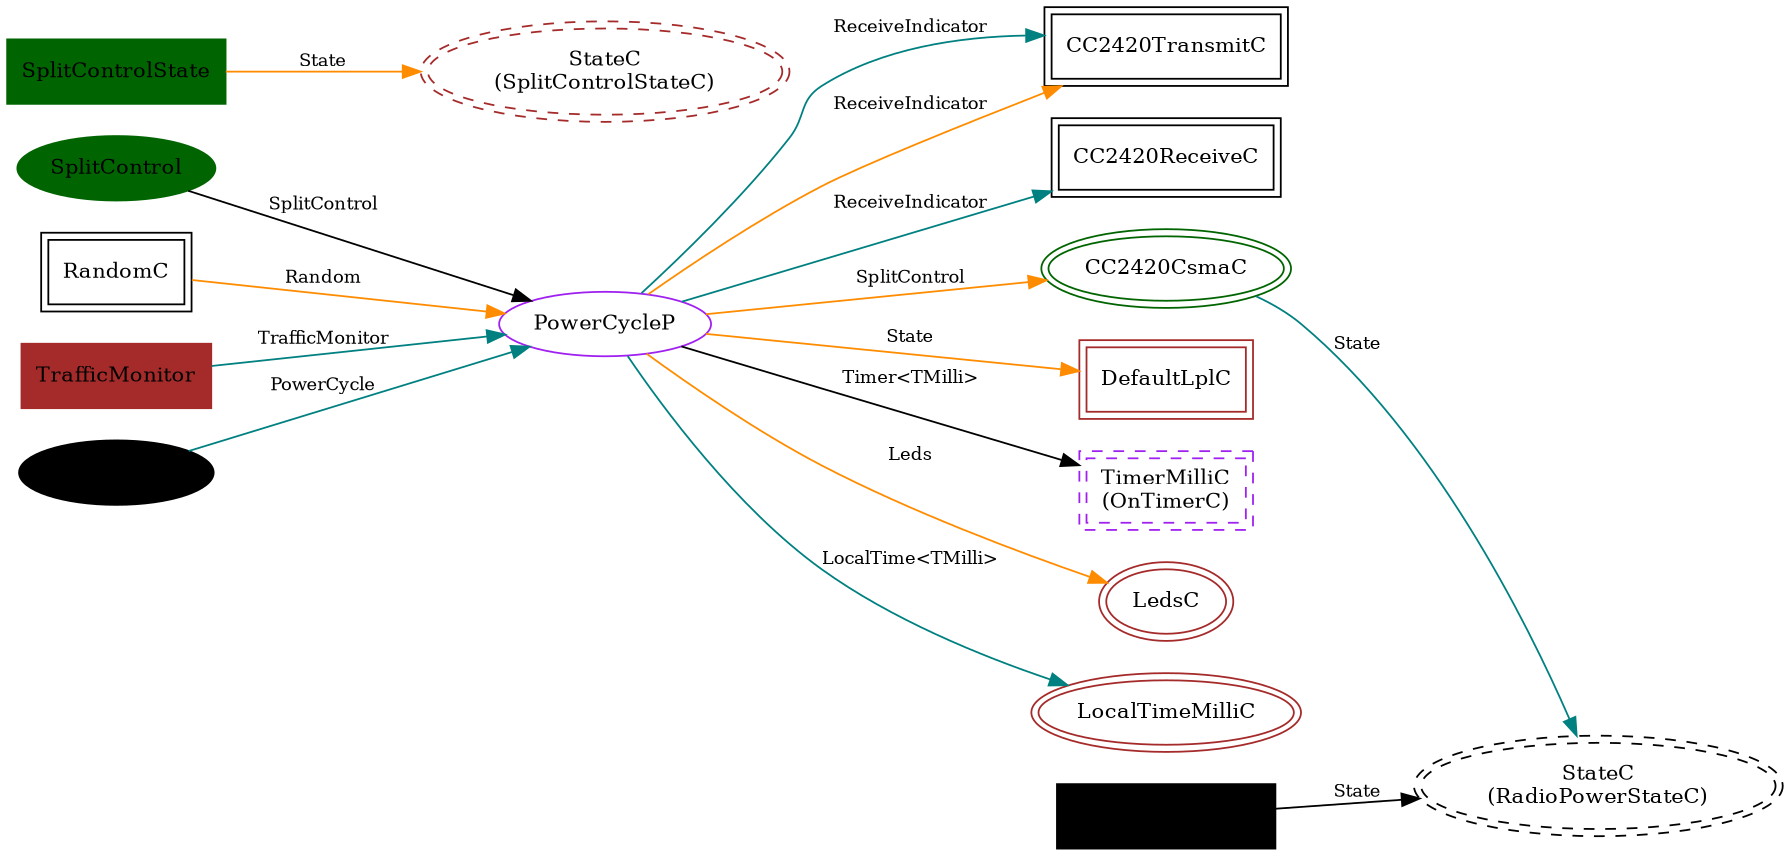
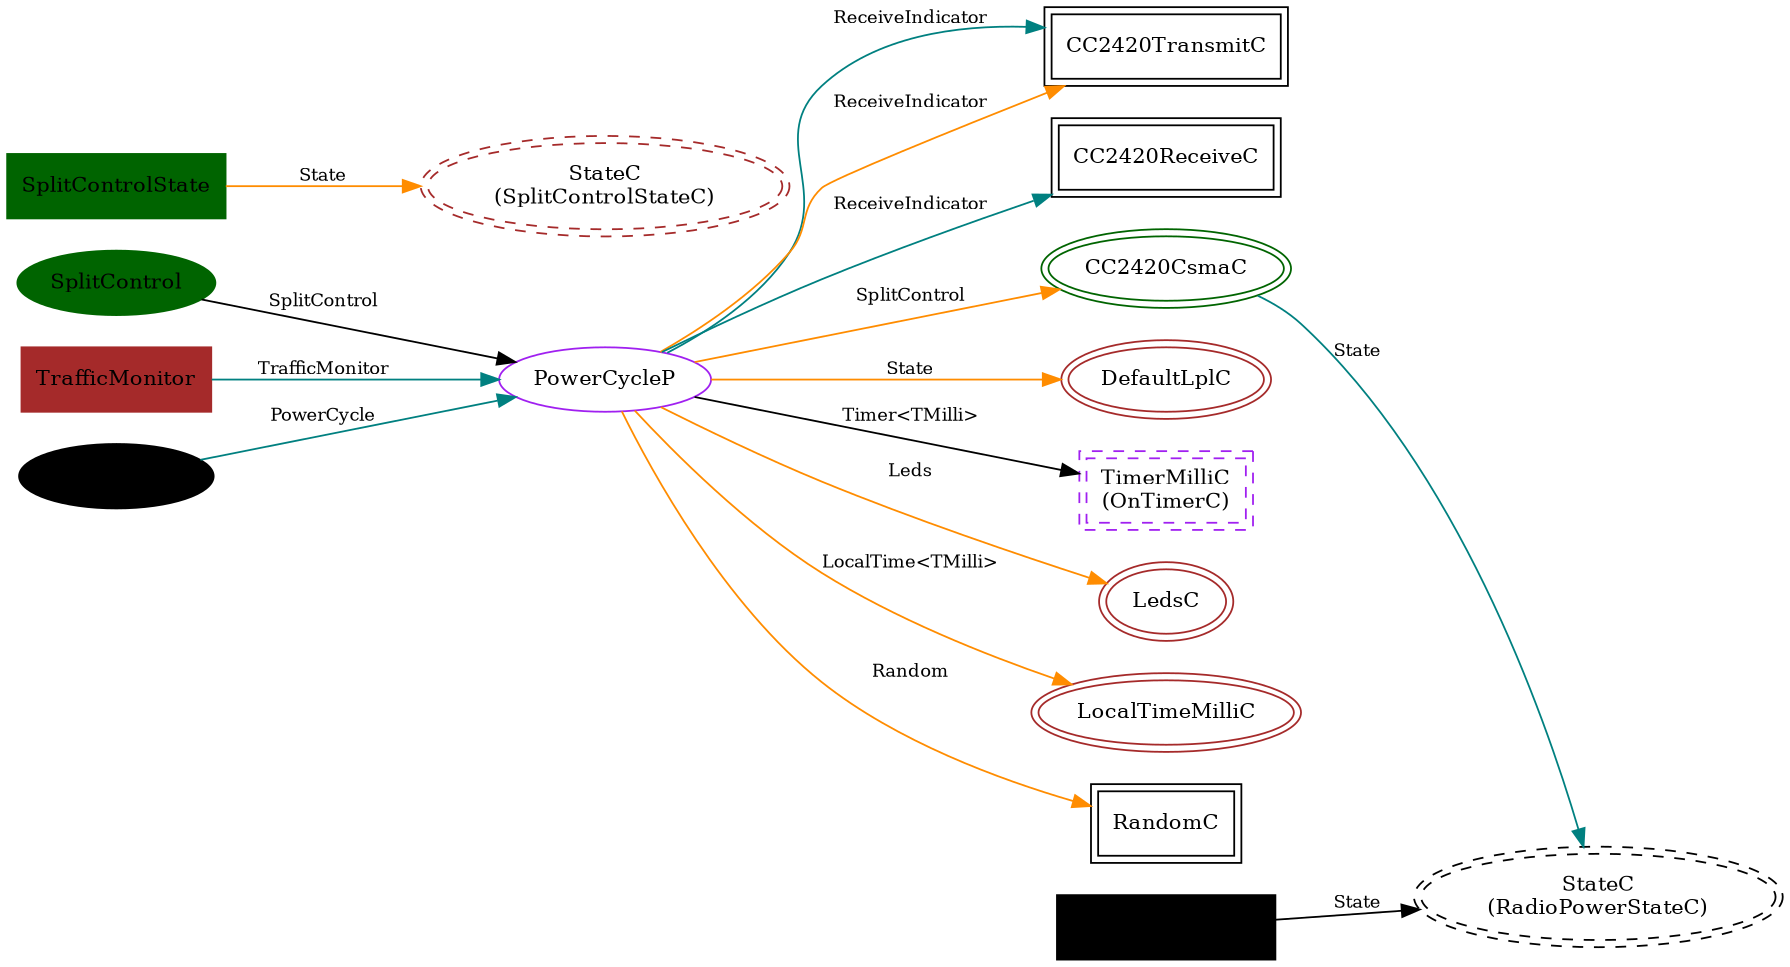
edge "RandomC" -> "PowerCycleP": reversed
node "DefaultLplC": shape box -> ellipse
edge "PowerCycleP" -> "LocalTimeMilliC": color teal -> darkorange
